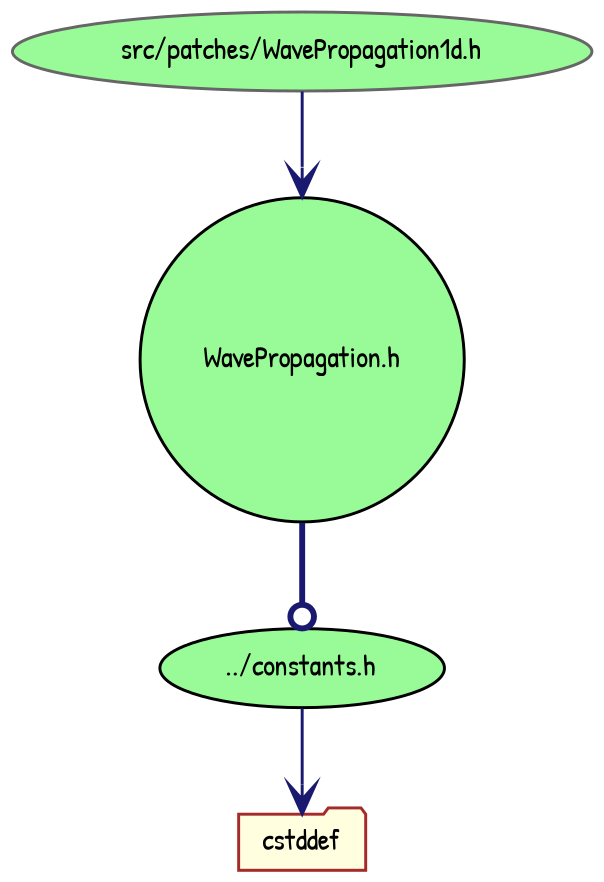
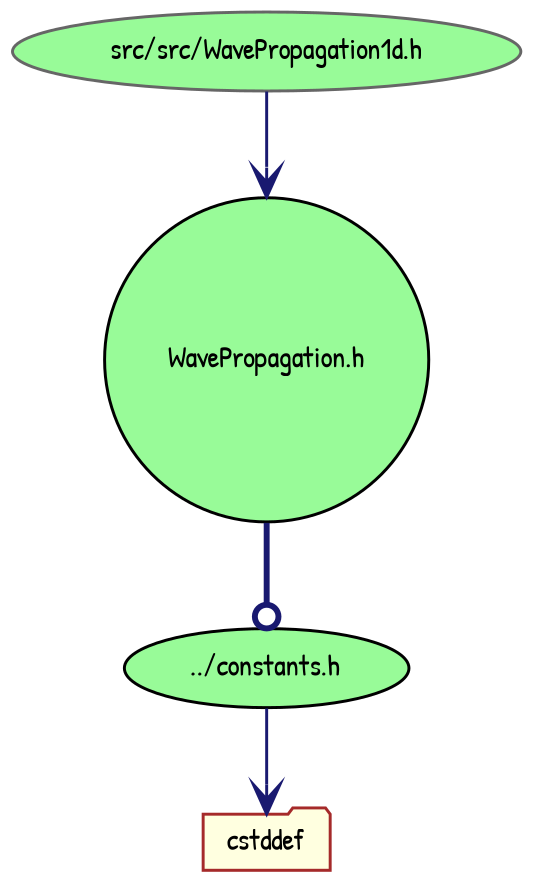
node "src/patches/WavePropagation1d.h": label "src/patches/WavePropagation1d.h" -> "src/src/WavePropagation1d.h"
